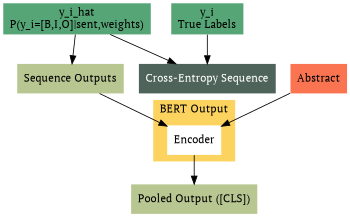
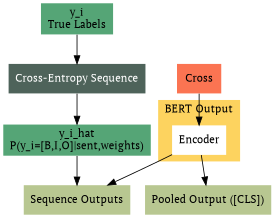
edge "y_i_hat P(y_i=[B,I,O]|sent,weights)" -> "Cross-Entropy Sequence": reversed
node "Abstract": label "Abstract" -> "Cross"
edge "Sequence Outputs" -> "Encoder": reversed
